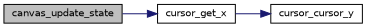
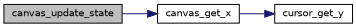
node "cursor_get_x": label "cursor_get_x" -> "canvas_get_x"
node "cursor_cursor_y": label "cursor_cursor_y" -> "cursor_get_y"
